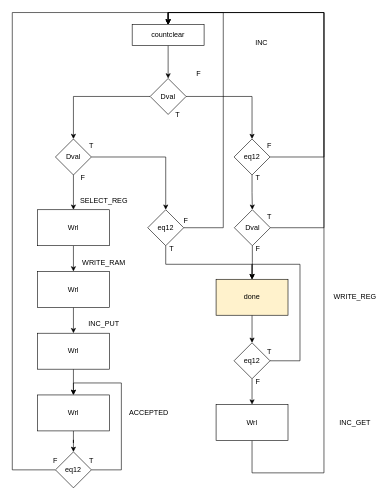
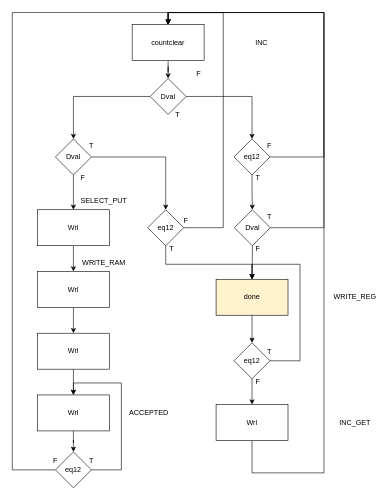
node "countclear": size 72x21 -> 72x36
node "SELECT_REG": label "SELECT_REG" -> "SELECT_PUT"
node "INC_PUT": removed
